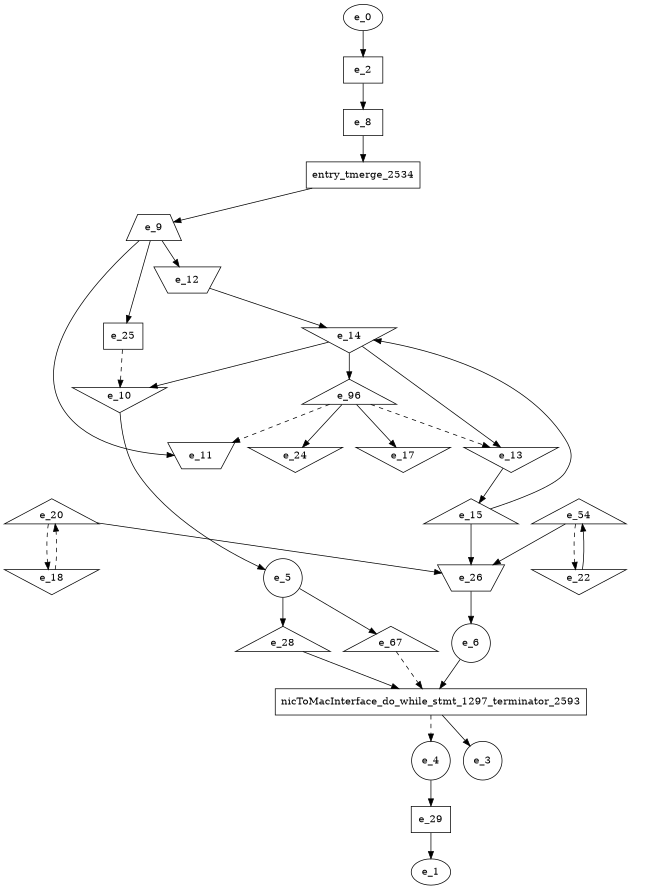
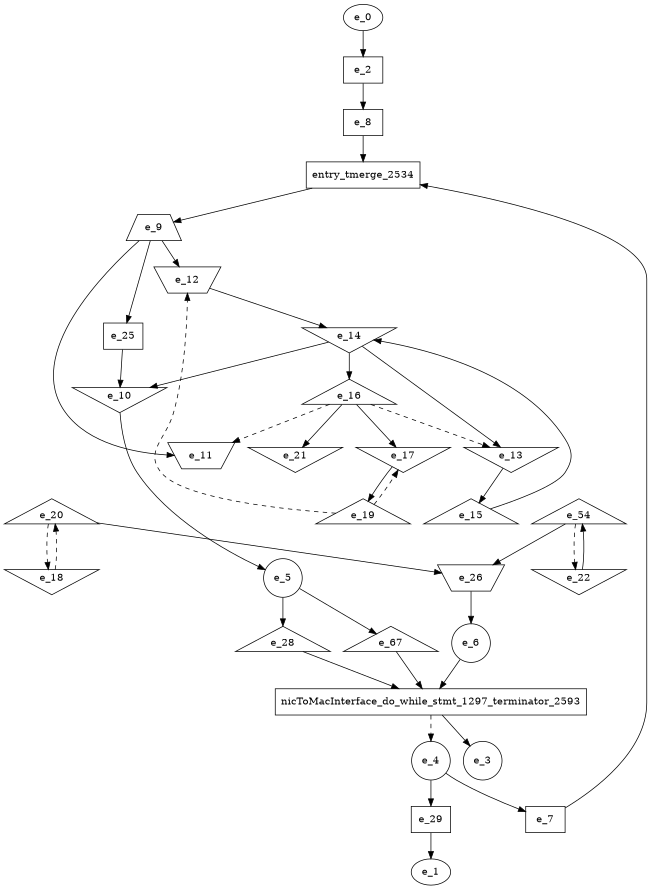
edge "e_25" -> "e_10": style dashed -> solid
node "e_96": label "e_96" -> "e_16"
node "e_24": label "e_24" -> "e_21"
node "e_19": added
edge "e_15" -> "e_26": removed
edge "e_67" -> "nicToMacInterface_do_while_stmt_1297_terminator_2593": style dashed -> solid
node "e_7": added
